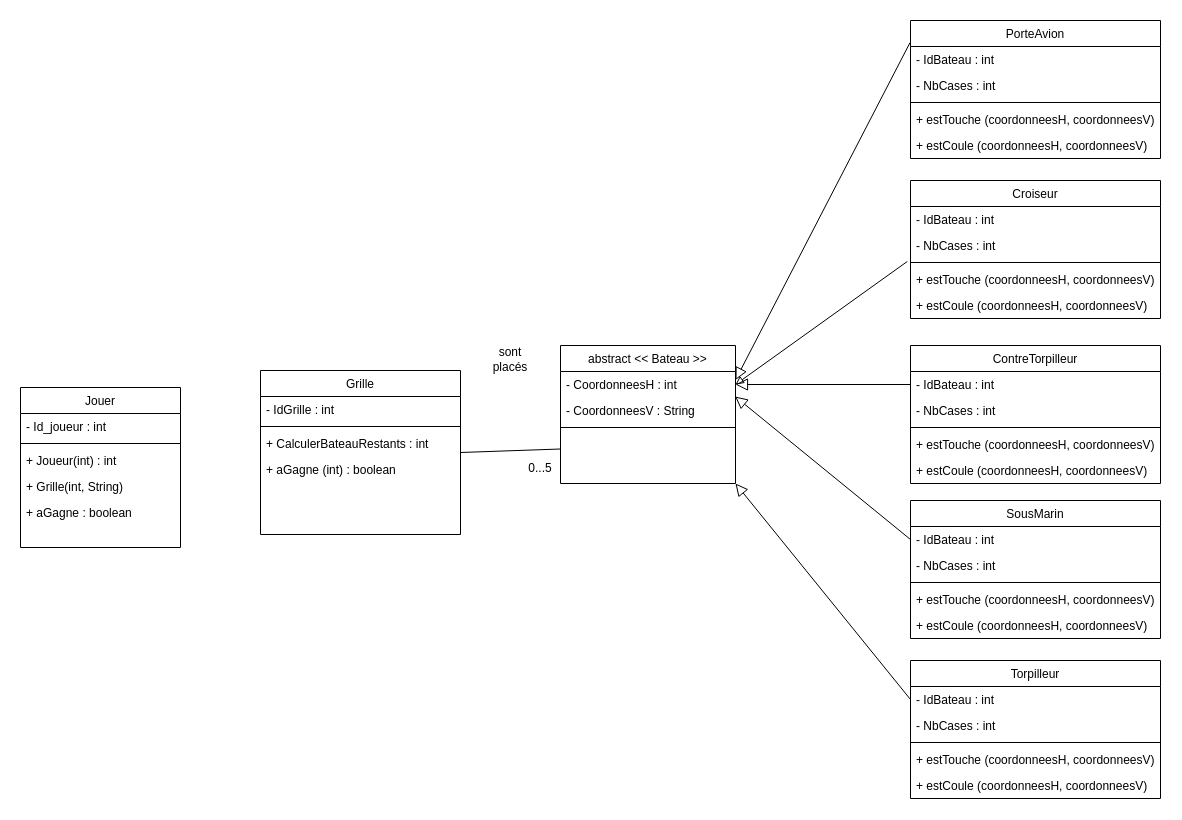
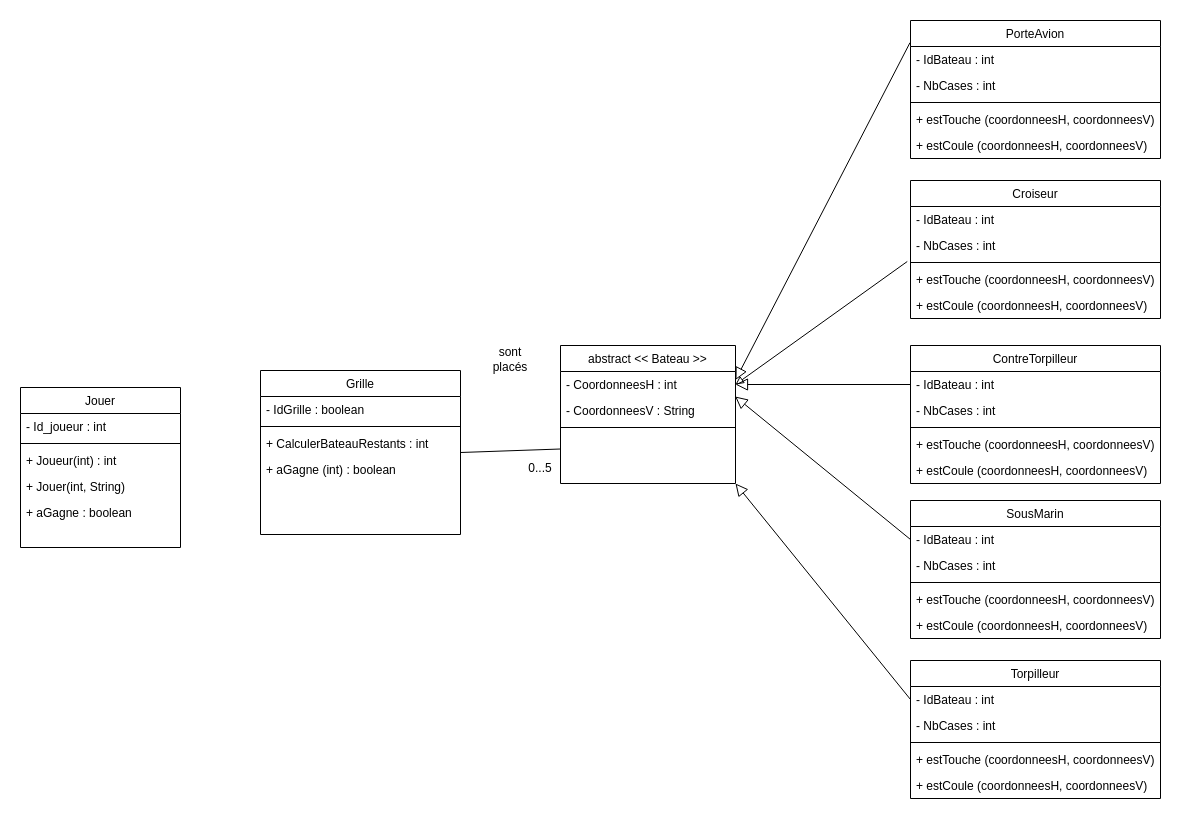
node "- IdGrille : int": label "- IdGrille : int" -> "- IdGrille : boolean"
node "+ Grille(int, String)": label "+ Grille(int, String)" -> "+ Jouer(int, String)"
